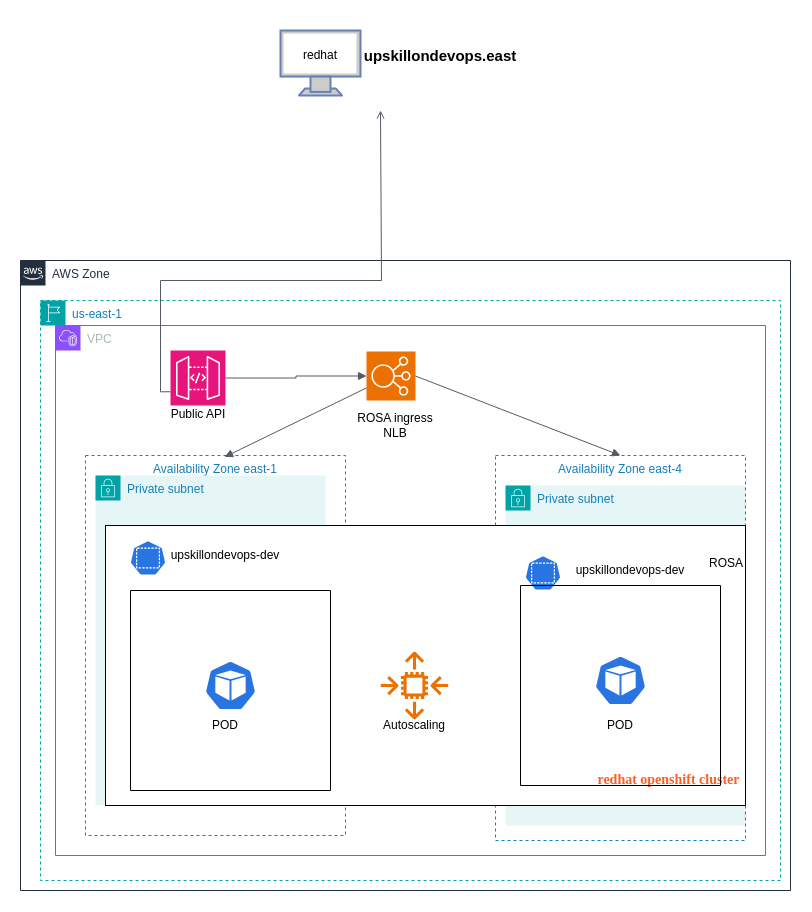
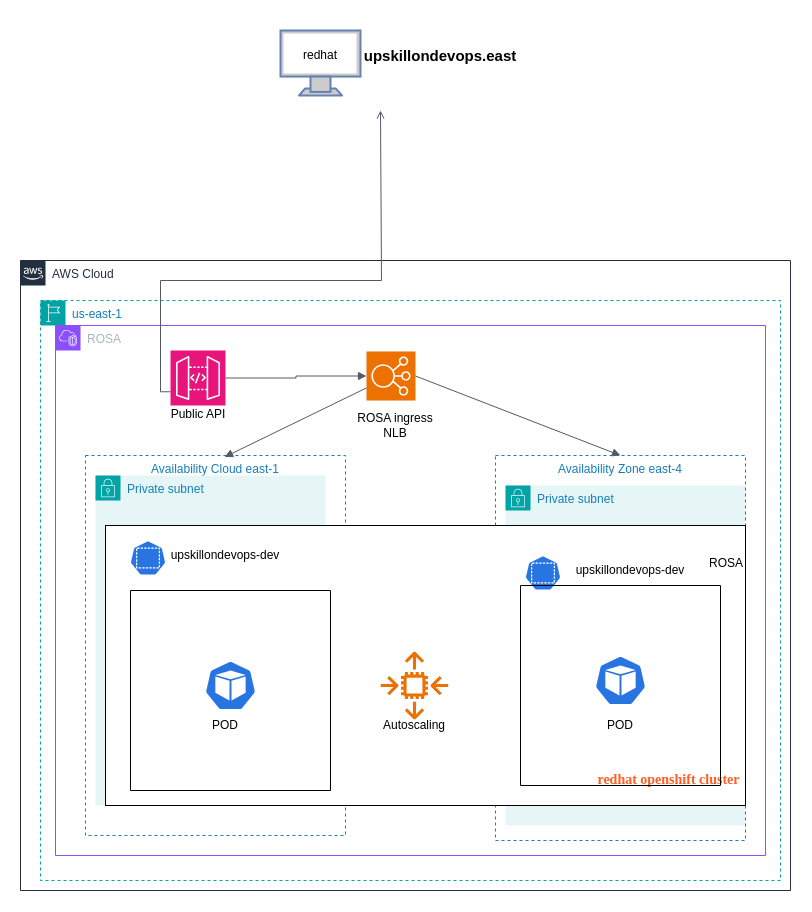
node "AWS Zone": label "AWS Zone" -> "AWS Cloud"
node "VPC": label "VPC" -> "ROSA"
node "Availability Zone east-1": label "Availability Zone east-1" -> "Availability Cloud east-1"
